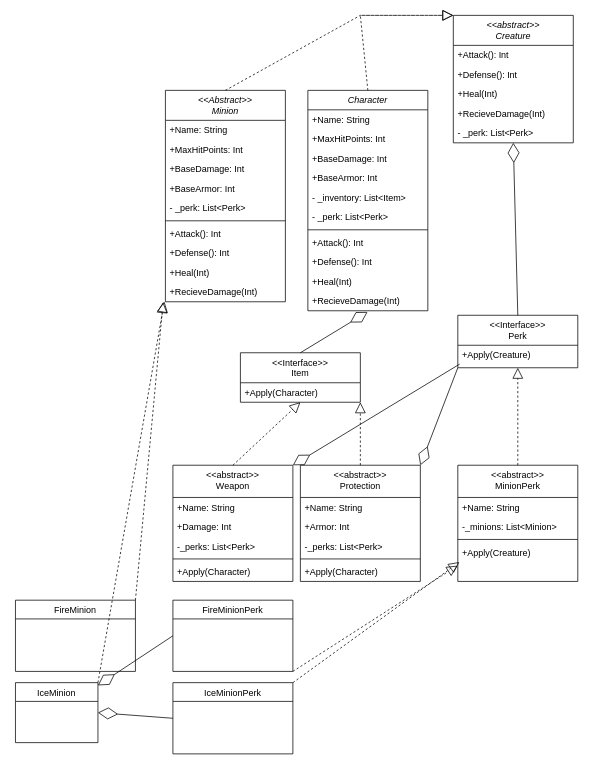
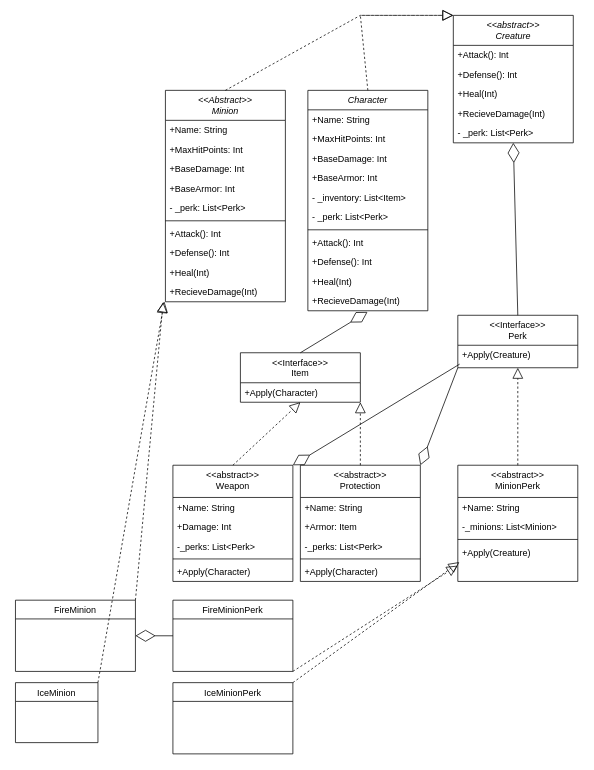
node "+Armor: Int": label "+Armor: Int" -> "+Armor: Item"
edge "FireMinionPerk" -> "IceMinion": now "FireMinionPerk" -> "FireMinion"
edge "IceMinionPerk" -> "IceMinion": removed
